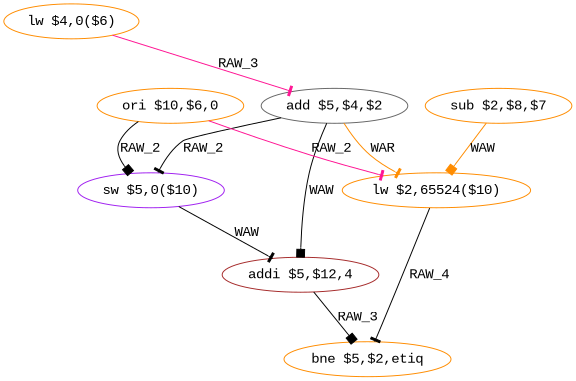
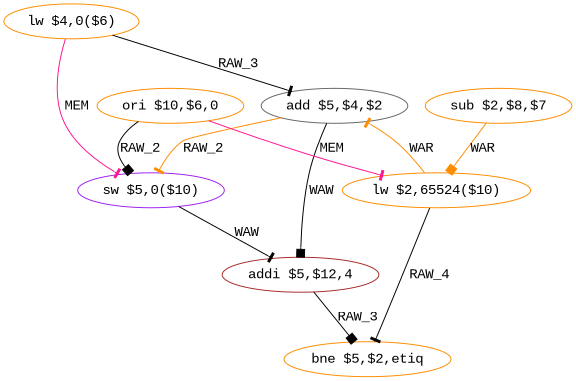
edge "lw $4,0($6)" -> "add $5,$4,$2": color deeppink -> black
edge "lw $4,0($6)" -> "sw $5,0($10)": added, label "MEM"
edge "add $5,$4,$2" -> "sw $5,0($10)": color black -> darkorange
edge "ori $10,$6,0" -> "lw $2,65524($10)": label "RAW_2" -> "MEM"
edge "sub $2,$8,$7" -> "lw $2,65524($10)": label "WAW" -> "WAR"
edge "add $5,$4,$2" -> "lw $2,65524($10)": reversed
